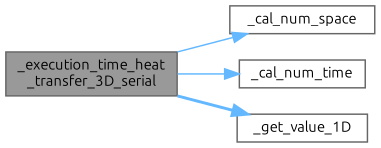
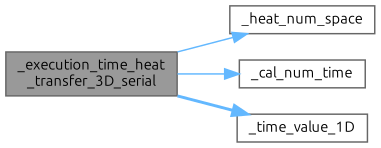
node "_cal_num_space": label "_cal_num_space" -> "_heat_num_space"
node "_get_value_1D": label "_get_value_1D" -> "_time_value_1D"
